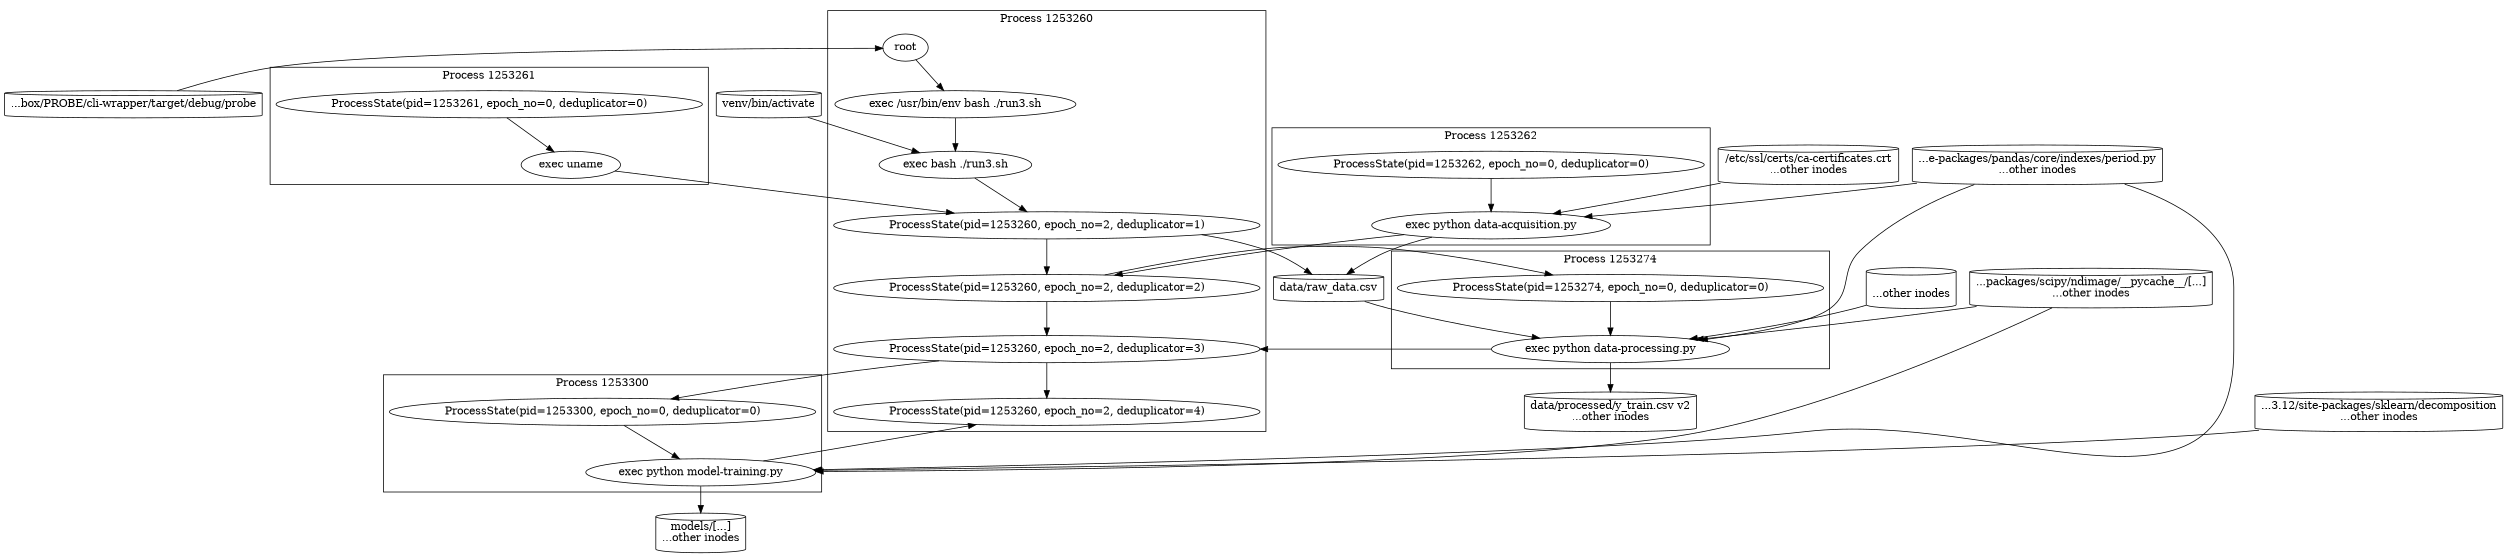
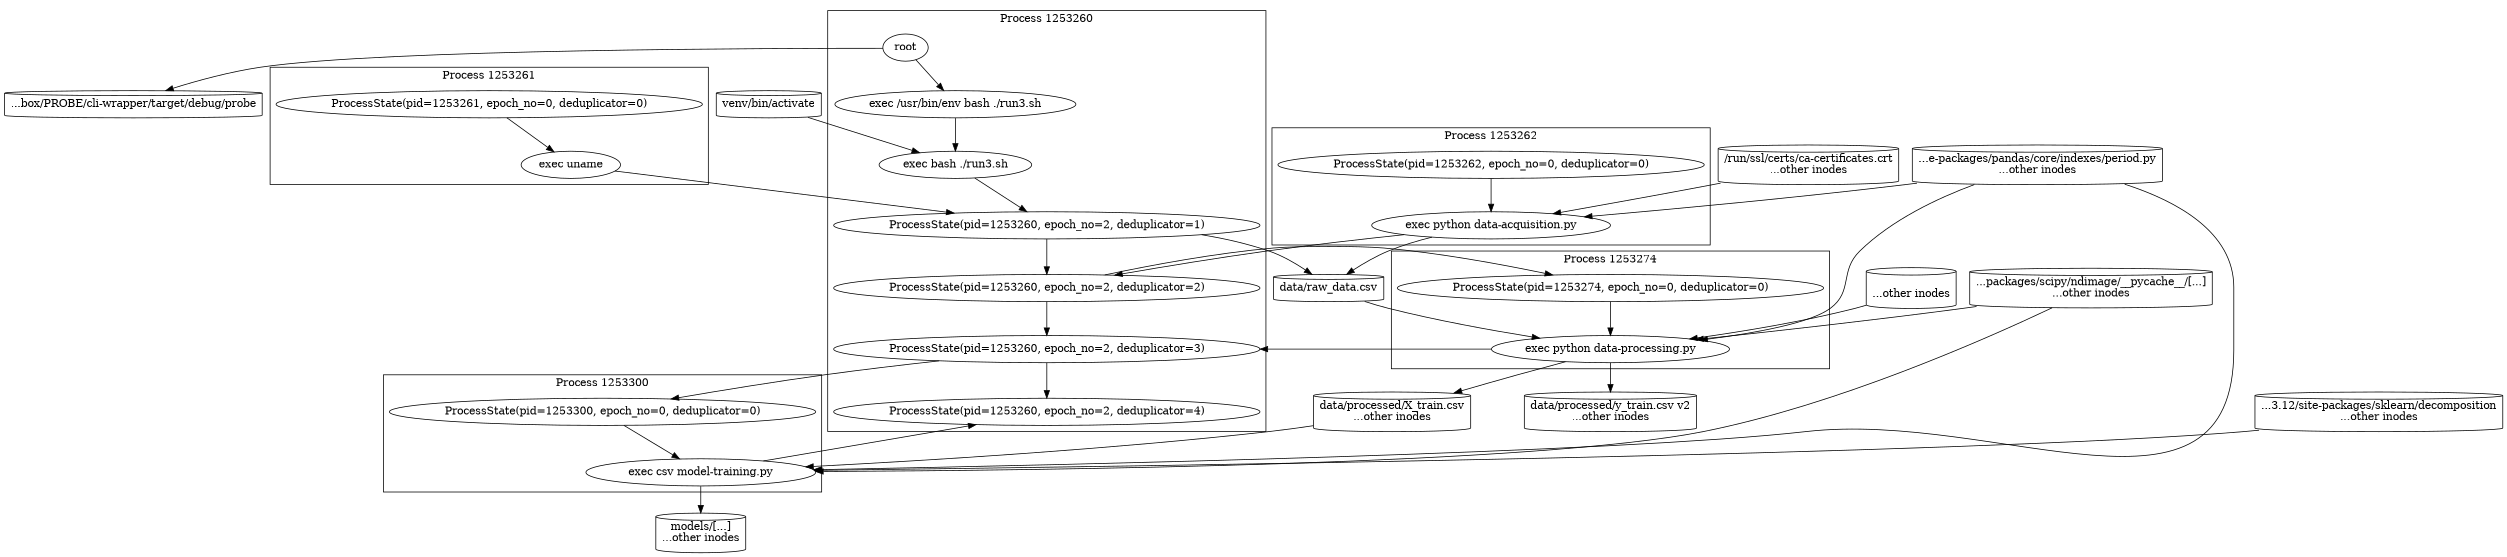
edge "...box/PROBE/cli-wrapper/target/debug/probe" -> "root": reversed
node "/etc/ssl/certs/ca-certificates.crt ...other inodes": label "/etc/ssl/certs/ca-certificates.crt ...other inodes" -> "/run/ssl/certs/ca-certificates.crt ...other inodes"
node "data/processed/X_train.csv ...other inodes": added
node "exec python model-training.py": label "exec python model-training.py" -> "exec csv model-training.py"
